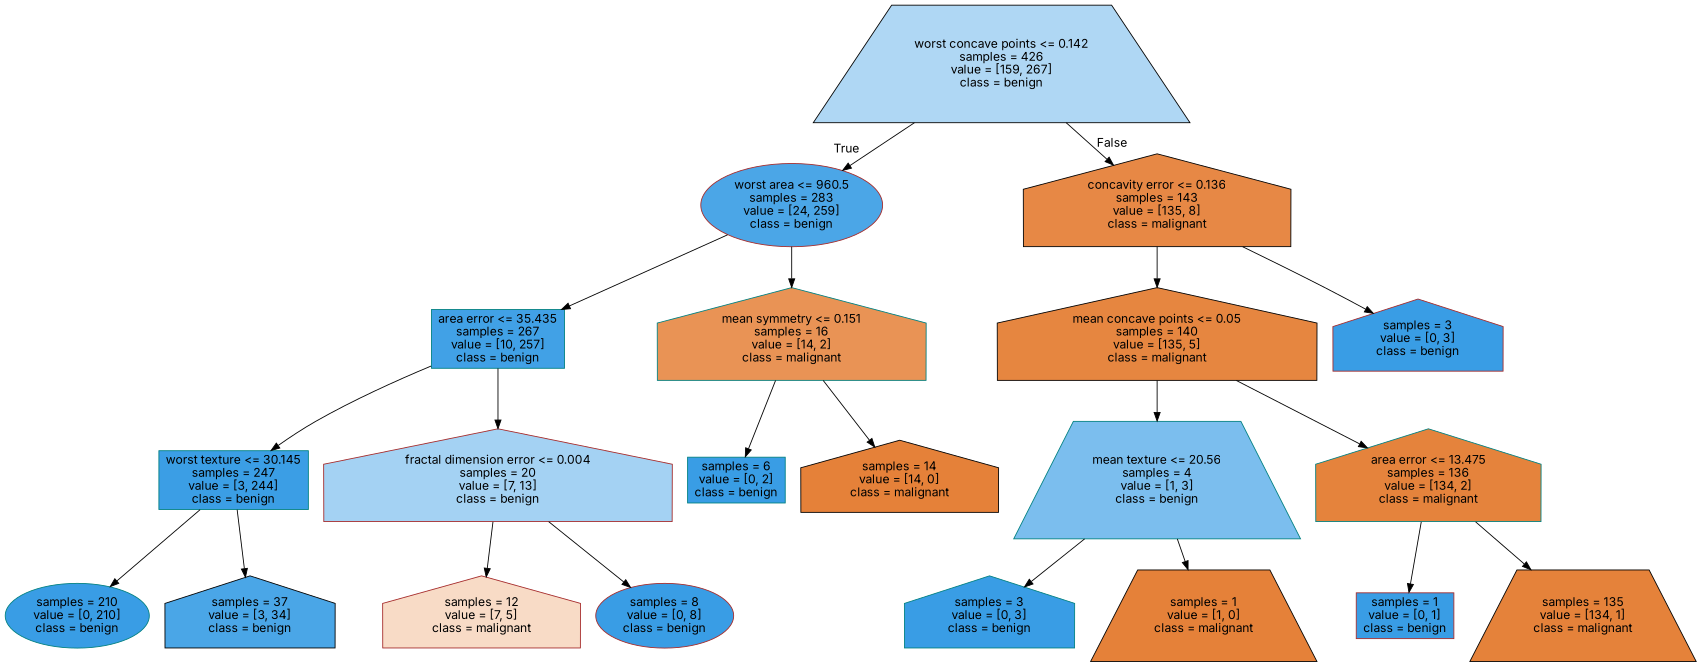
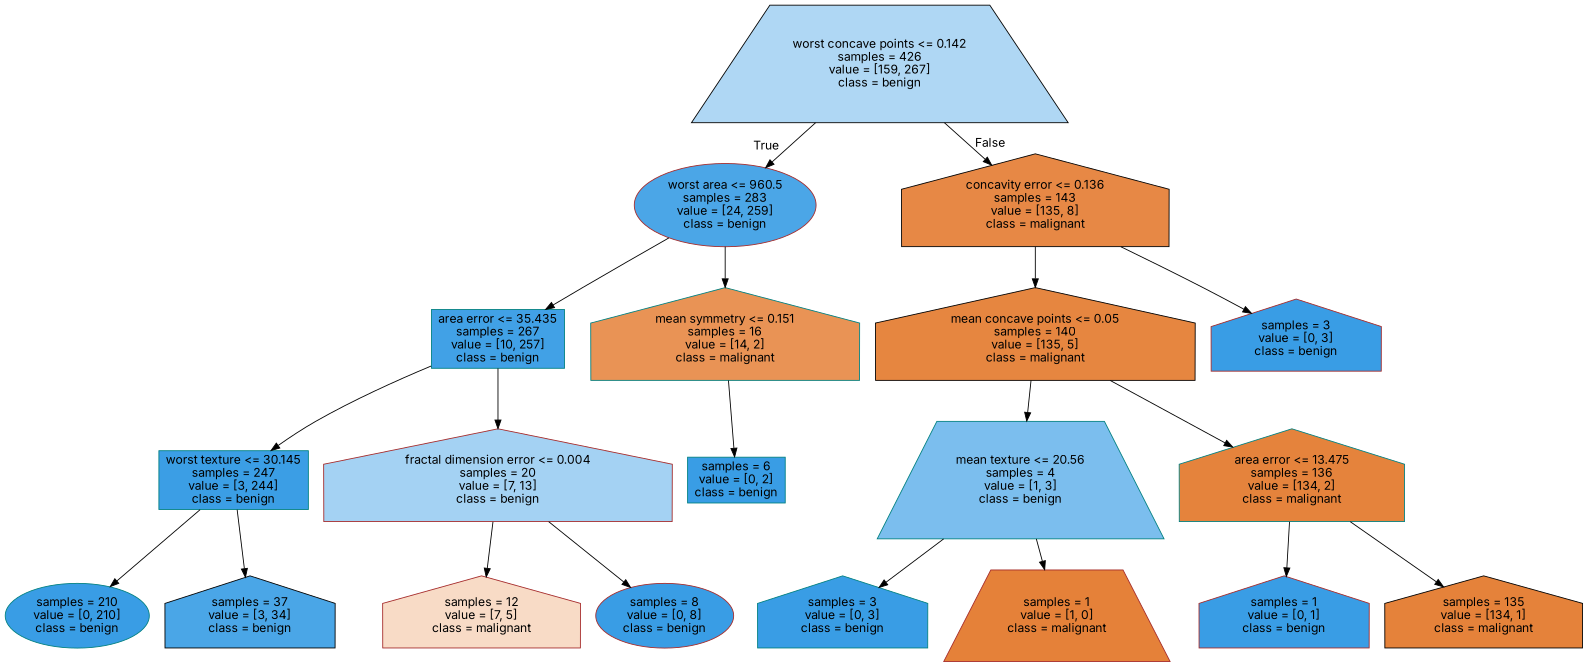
node "samples = 14 value = [14, 0] class = malignant": removed
node "samples = 1 value = [1, 0] class = malignant": color black -> brown
node "samples = 1 value = [0, 1] class = benign": shape box -> house
node "samples = 135 value = [134, 1] class = malignant": shape trapezium -> house
